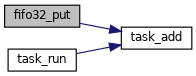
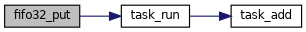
edge "fifo32_put" -> "task_add": now "fifo32_put" -> "task_run"
